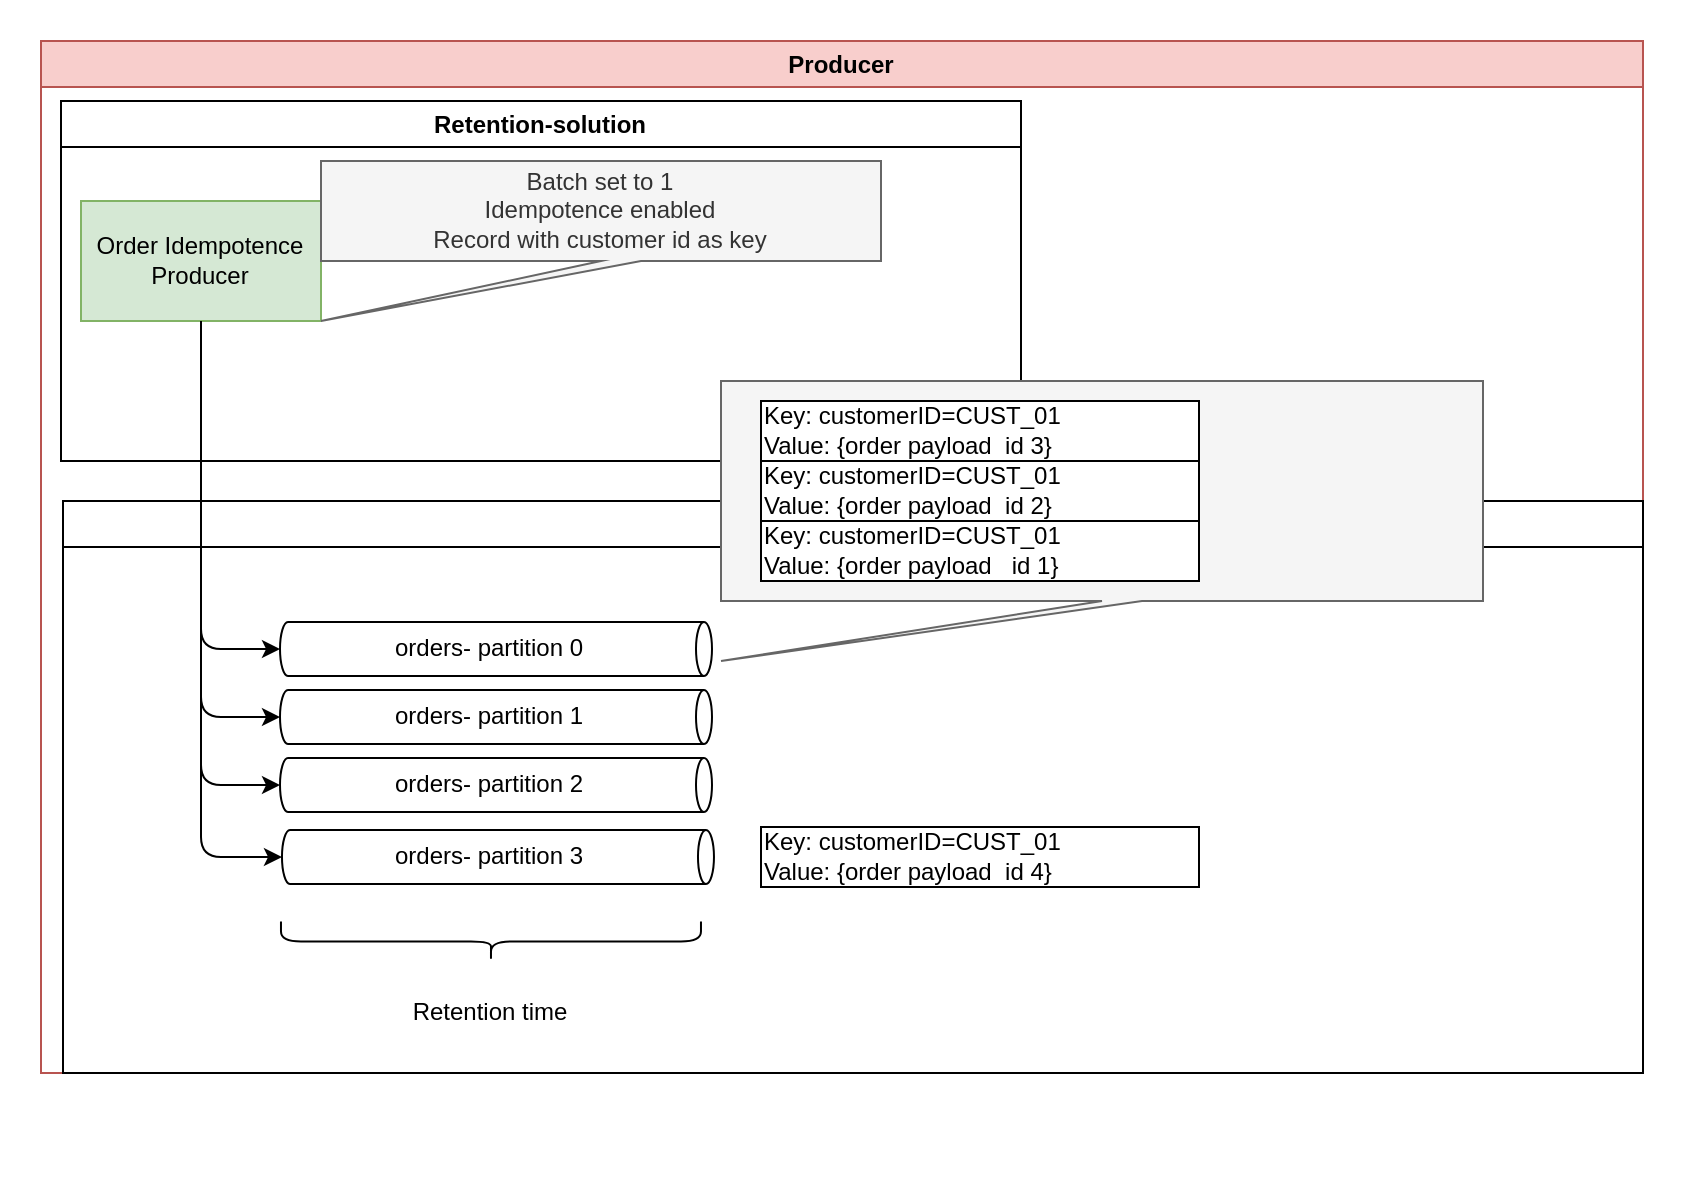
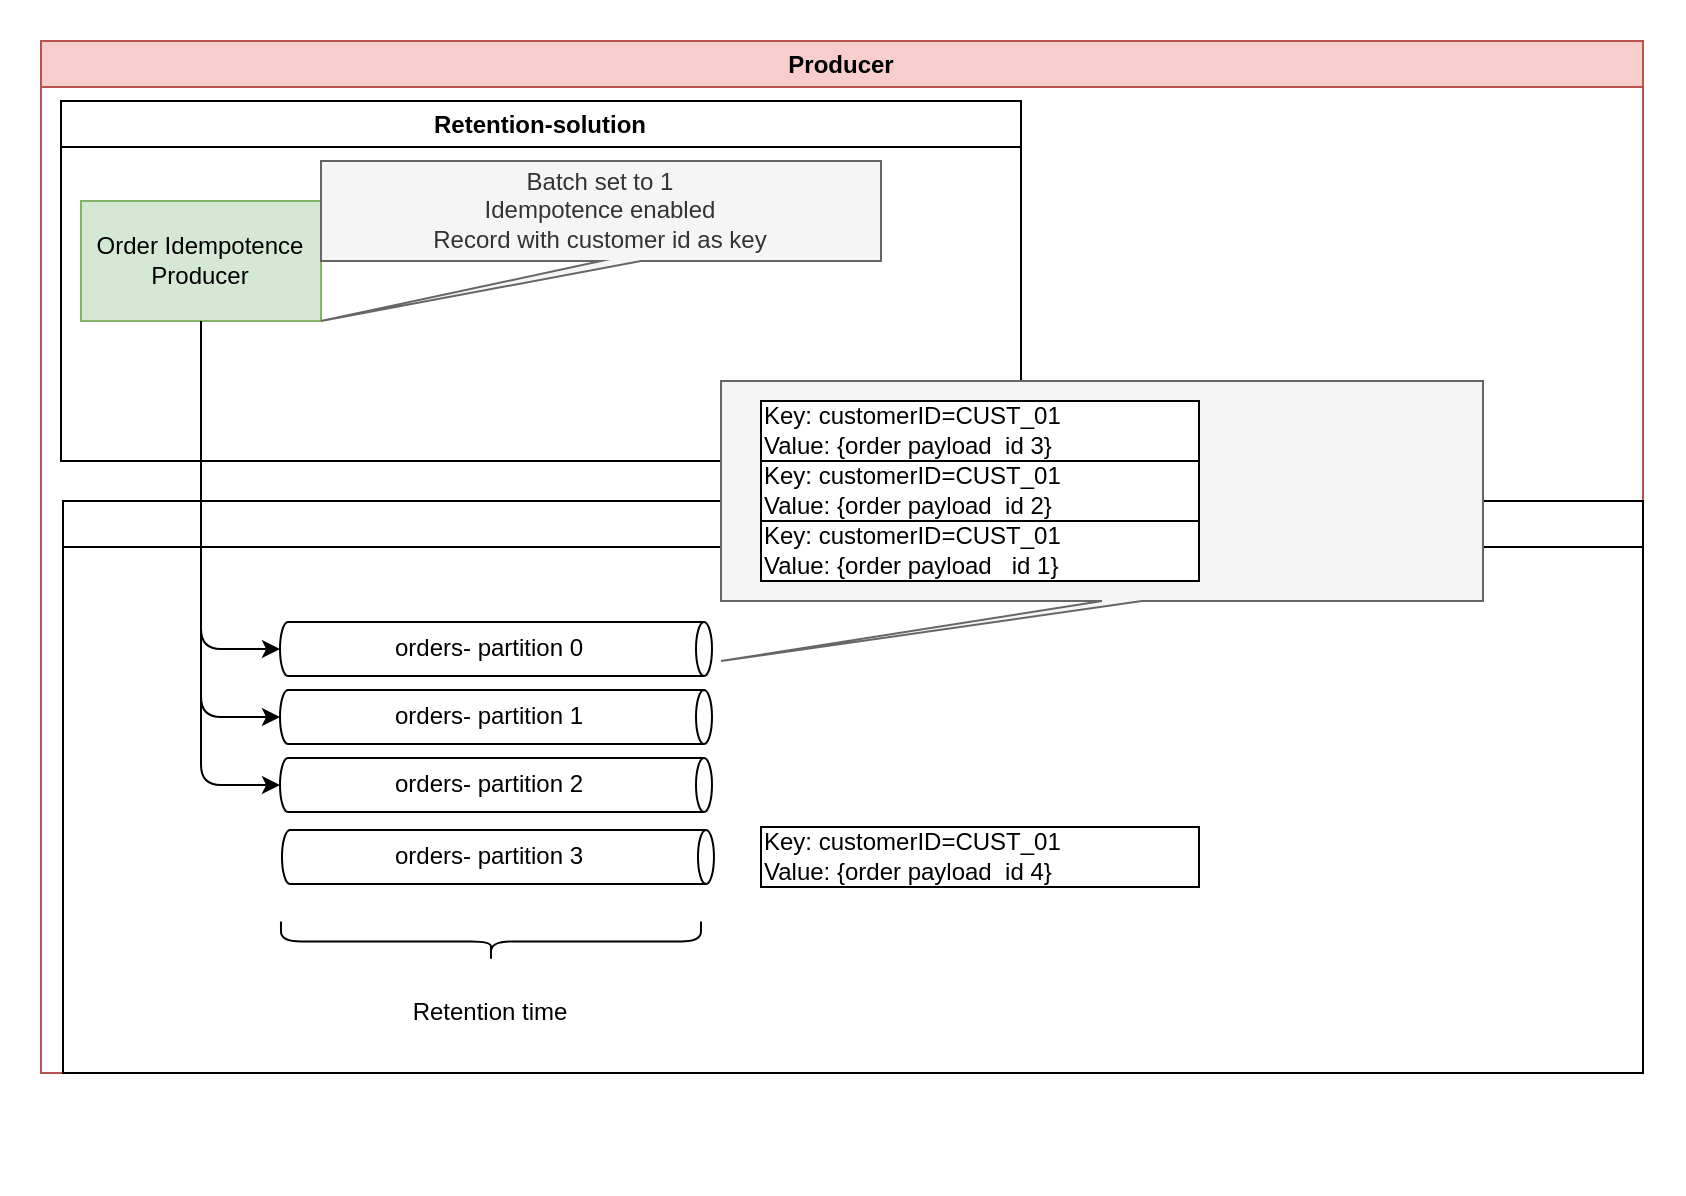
edge "Order Idempotence Producer" -> "orders- partition 3": removed
